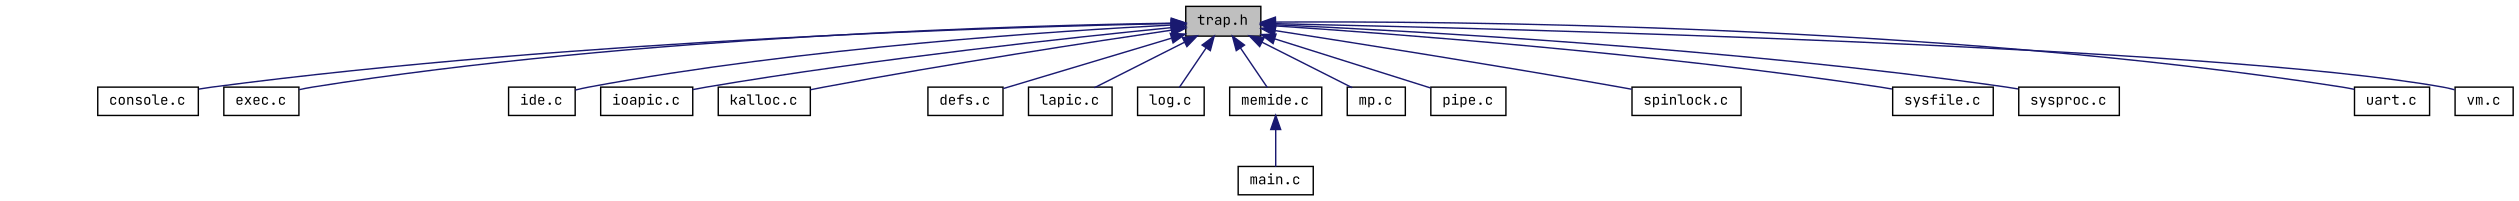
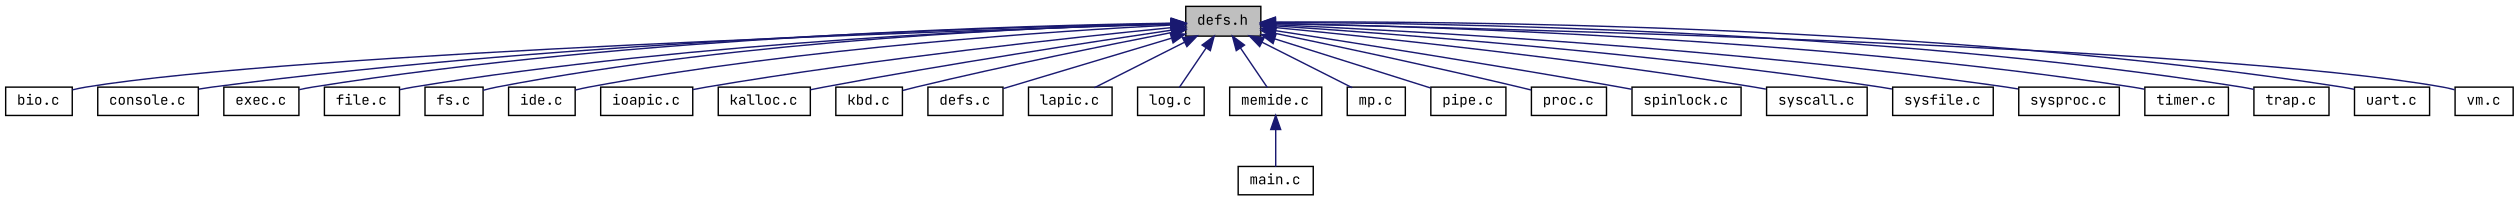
node "trap.h": label "trap.h" -> "defs.h"
node "bio.c": added
node "file.c": added
node "fs.c": added
node "kbd.c": added
node "proc.c": added
node "syscall.c": added
node "timer.c": added
node "trap.c": added
